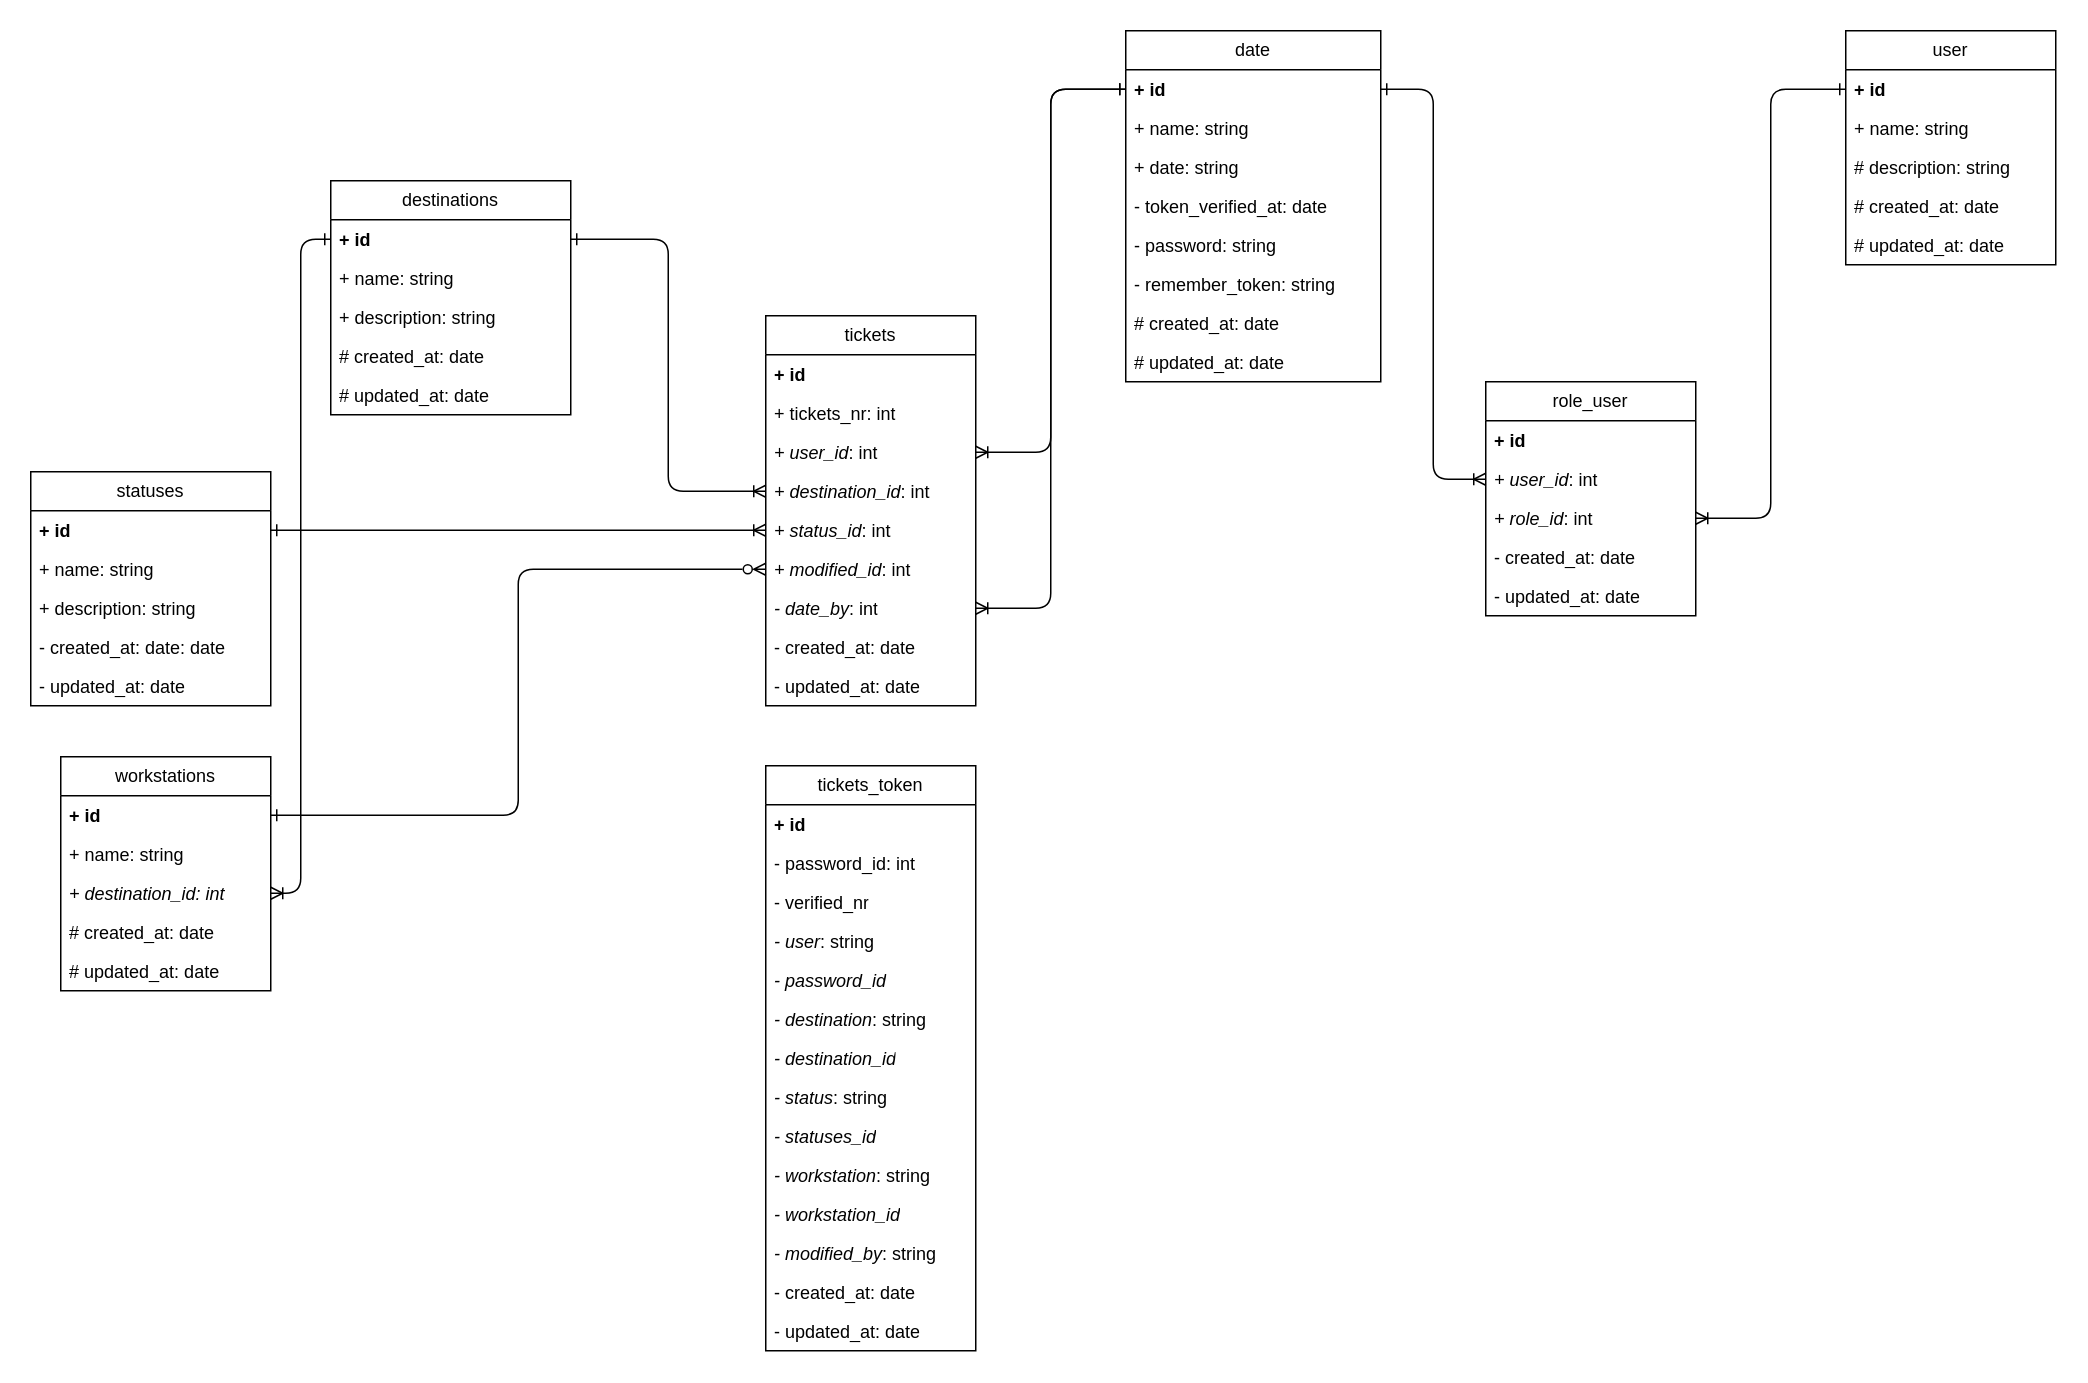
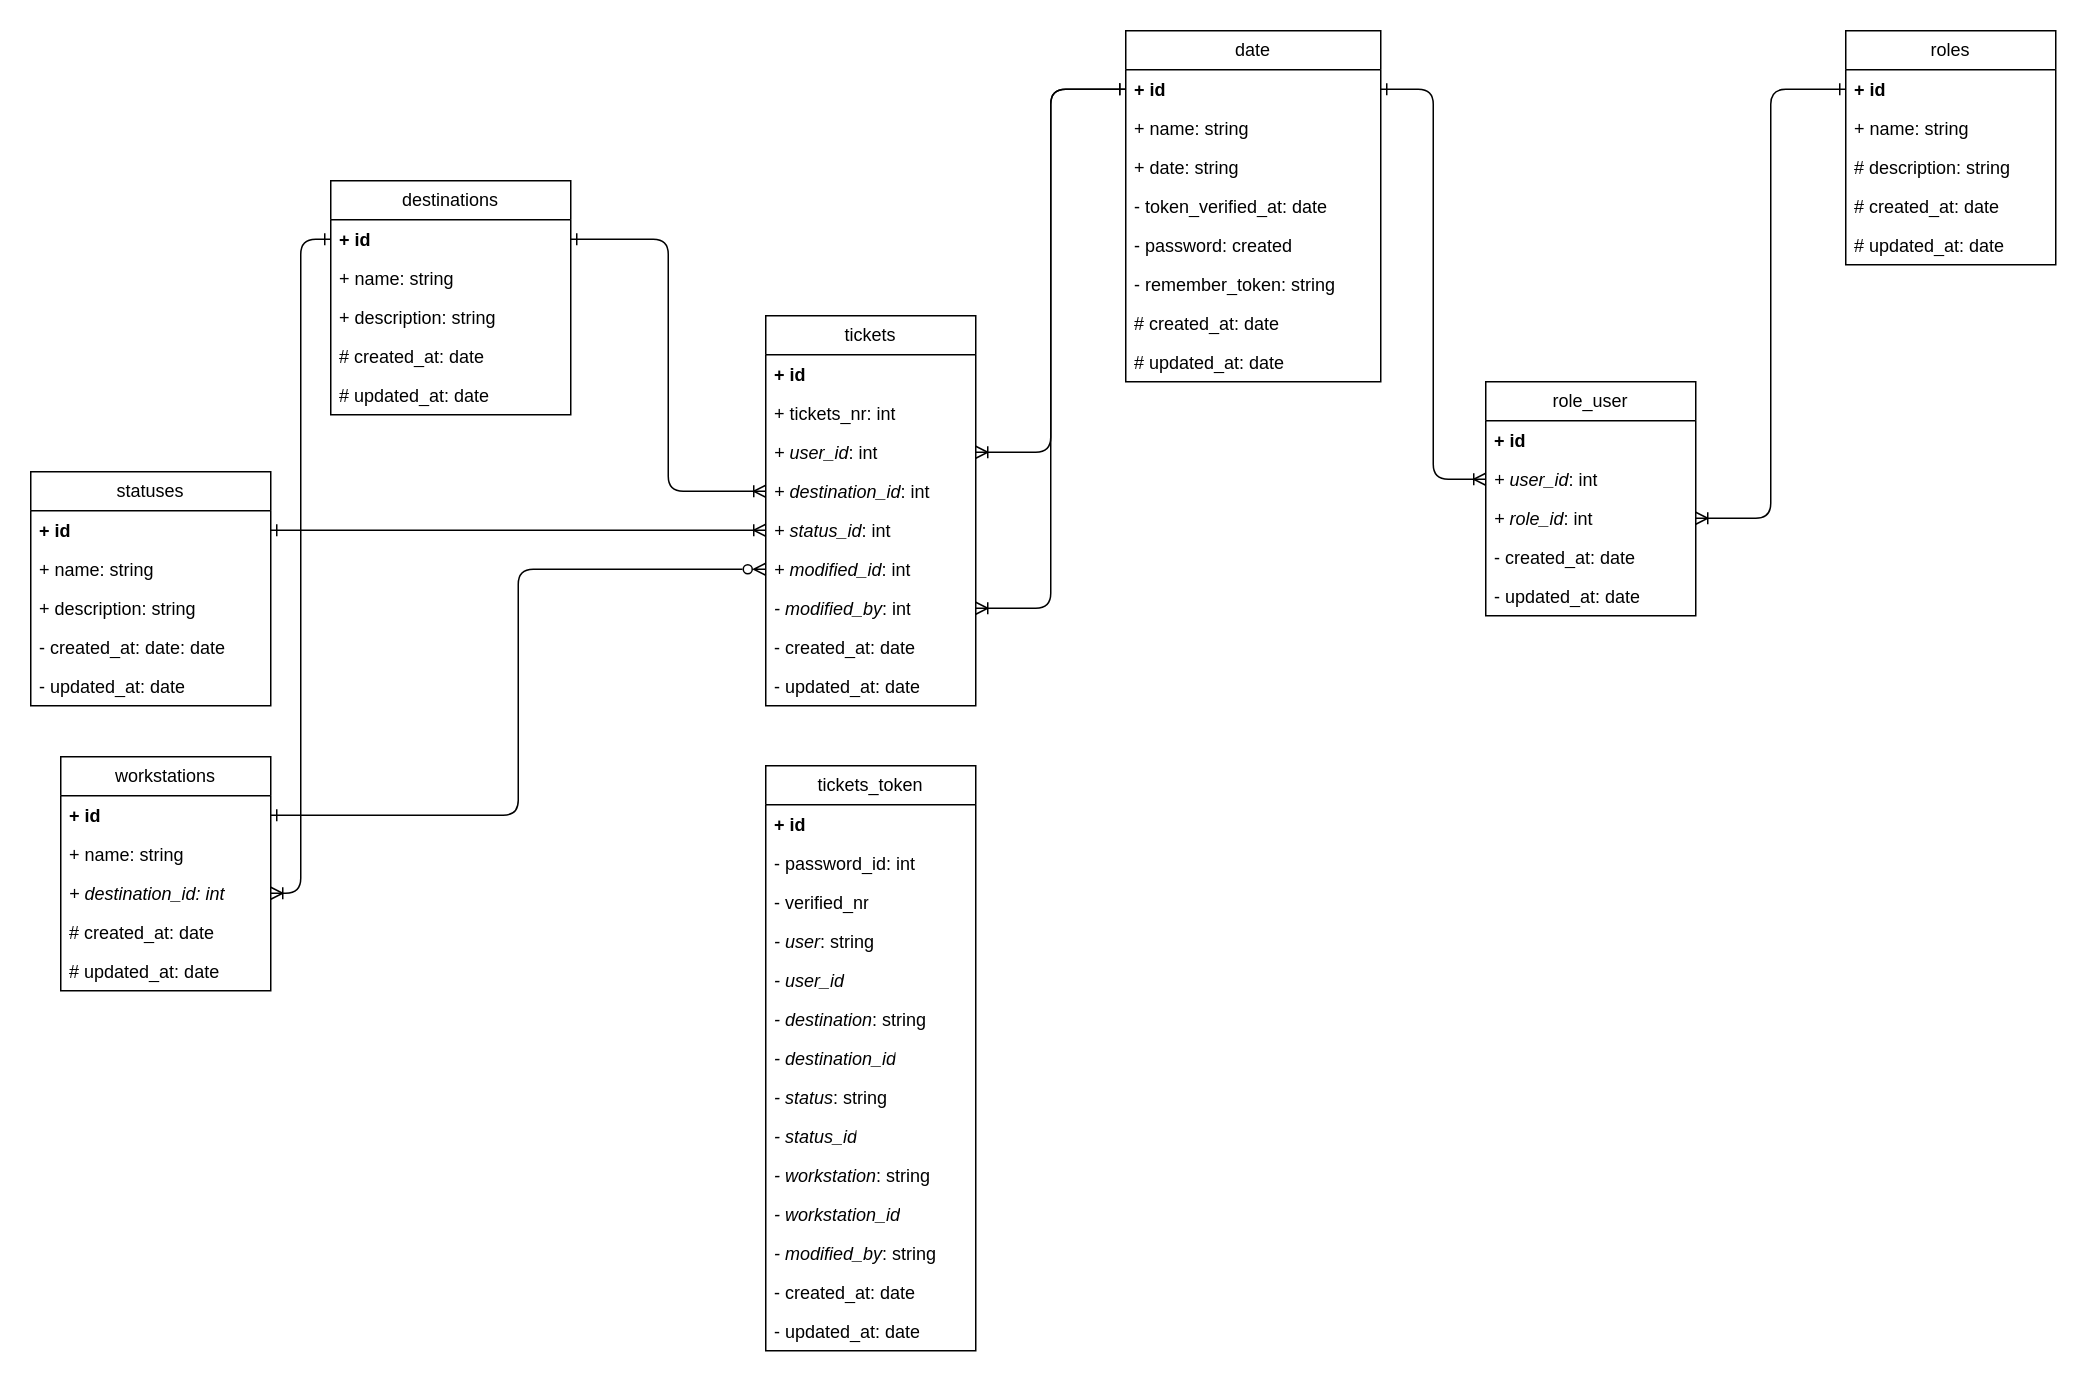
node "user": label "user" -> "roles"
node "- password: string": label "- password: string" -> "- password: created"
node "- date_by: int": label "- date_by: int" -> "- modified_by: int"
node "- password_id": label "- password_id" -> "- user_id"
node "- statuses_id": label "- statuses_id" -> "- status_id"
